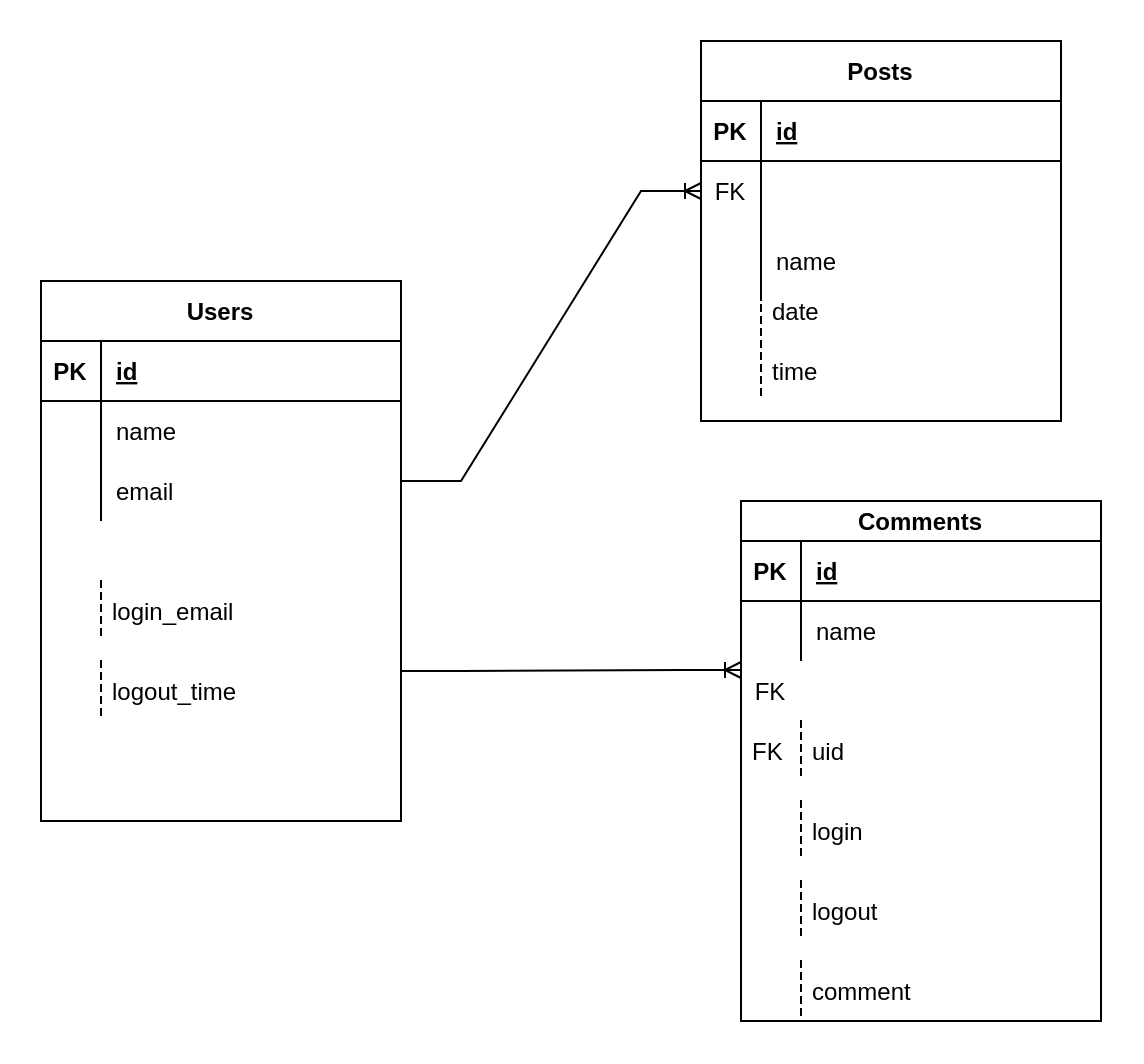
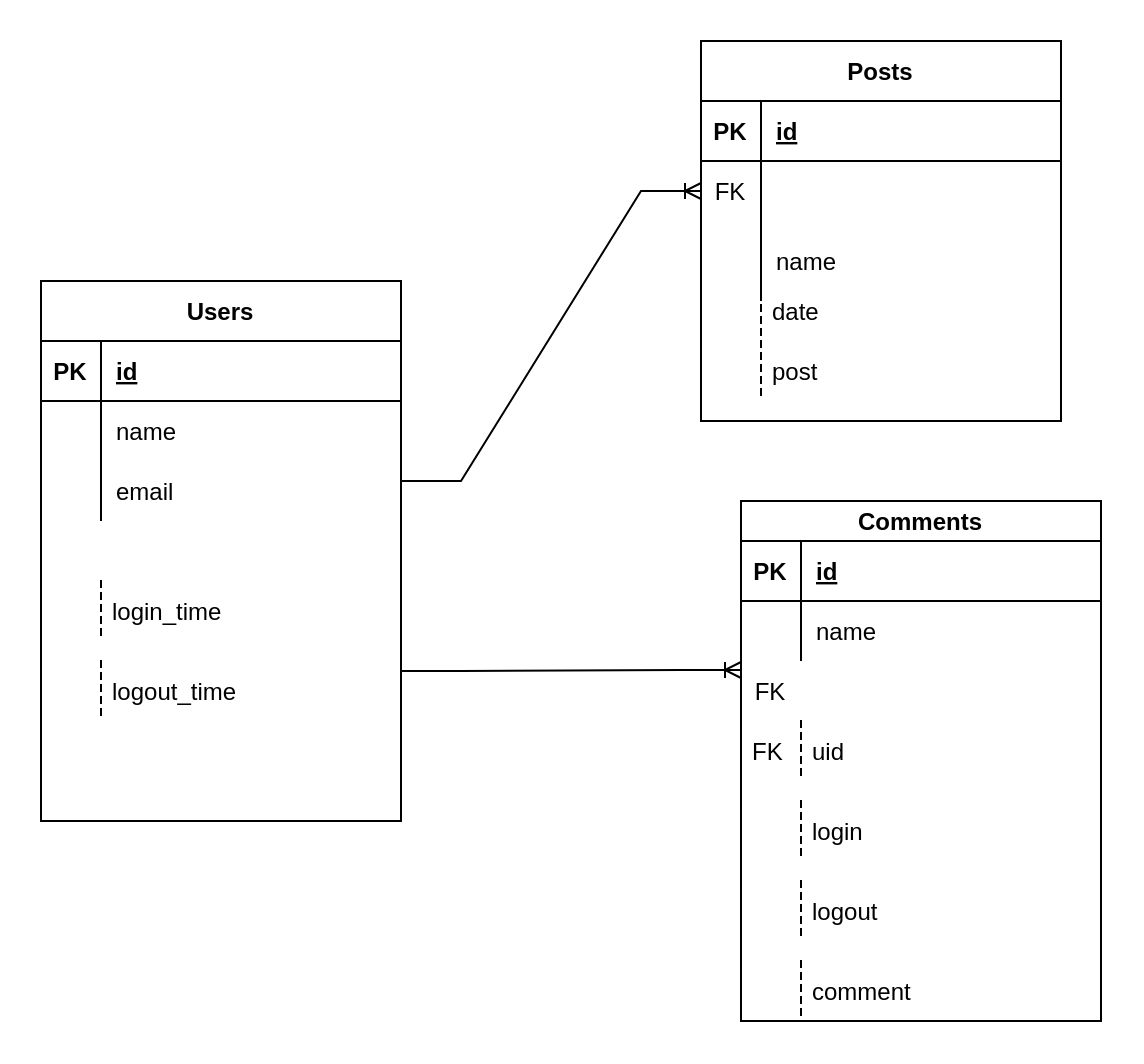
node "time": label "time" -> "post"
node "login_email": label "login_email" -> "login_time"
